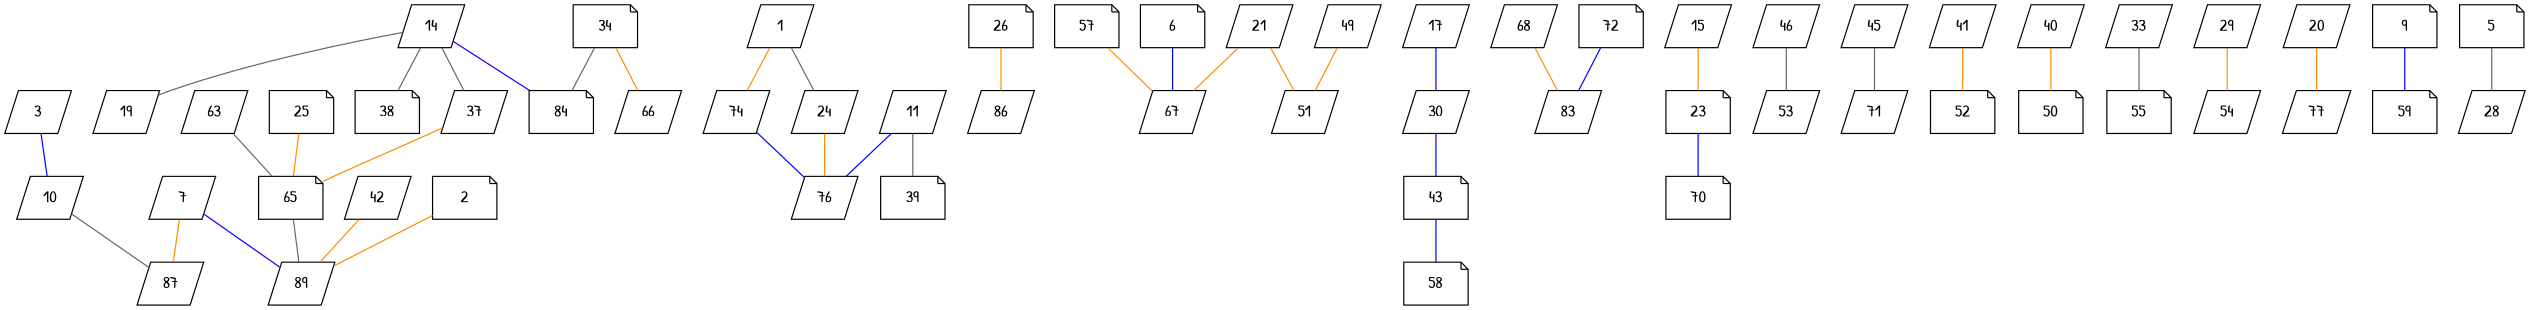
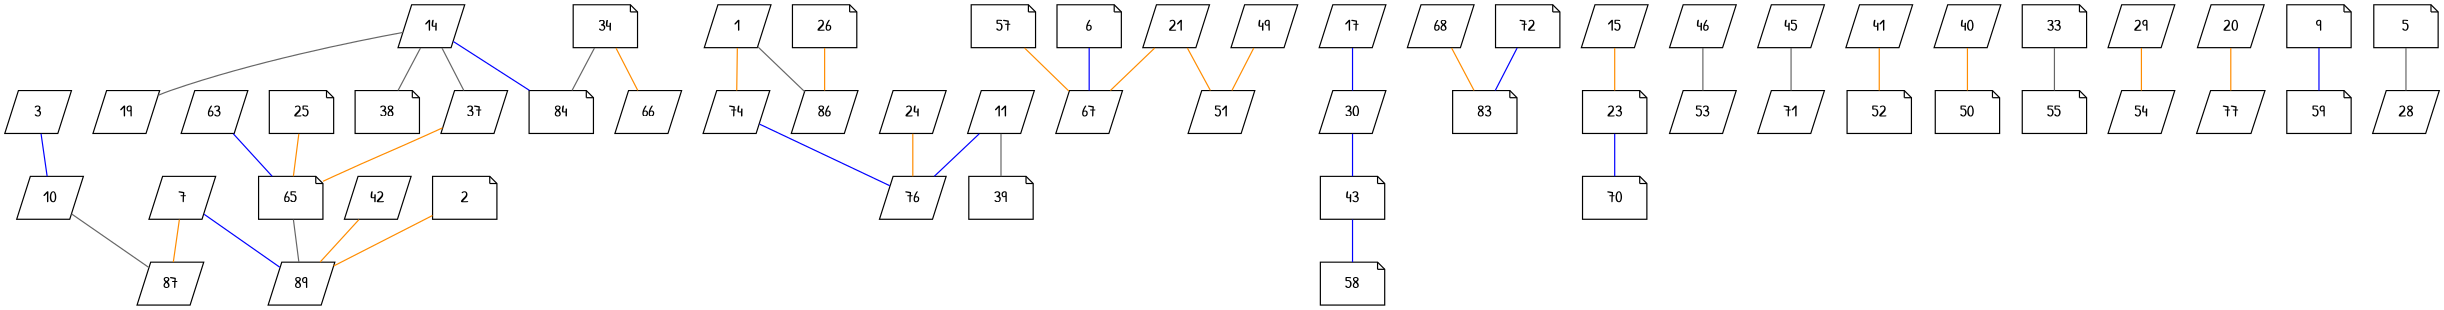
node "33": shape parallelogram -> note
edge "1" -- "24": now "1" -- "86"
node "83": shape parallelogram -> note
edge "63" -- "65": color gray40 -> blue
